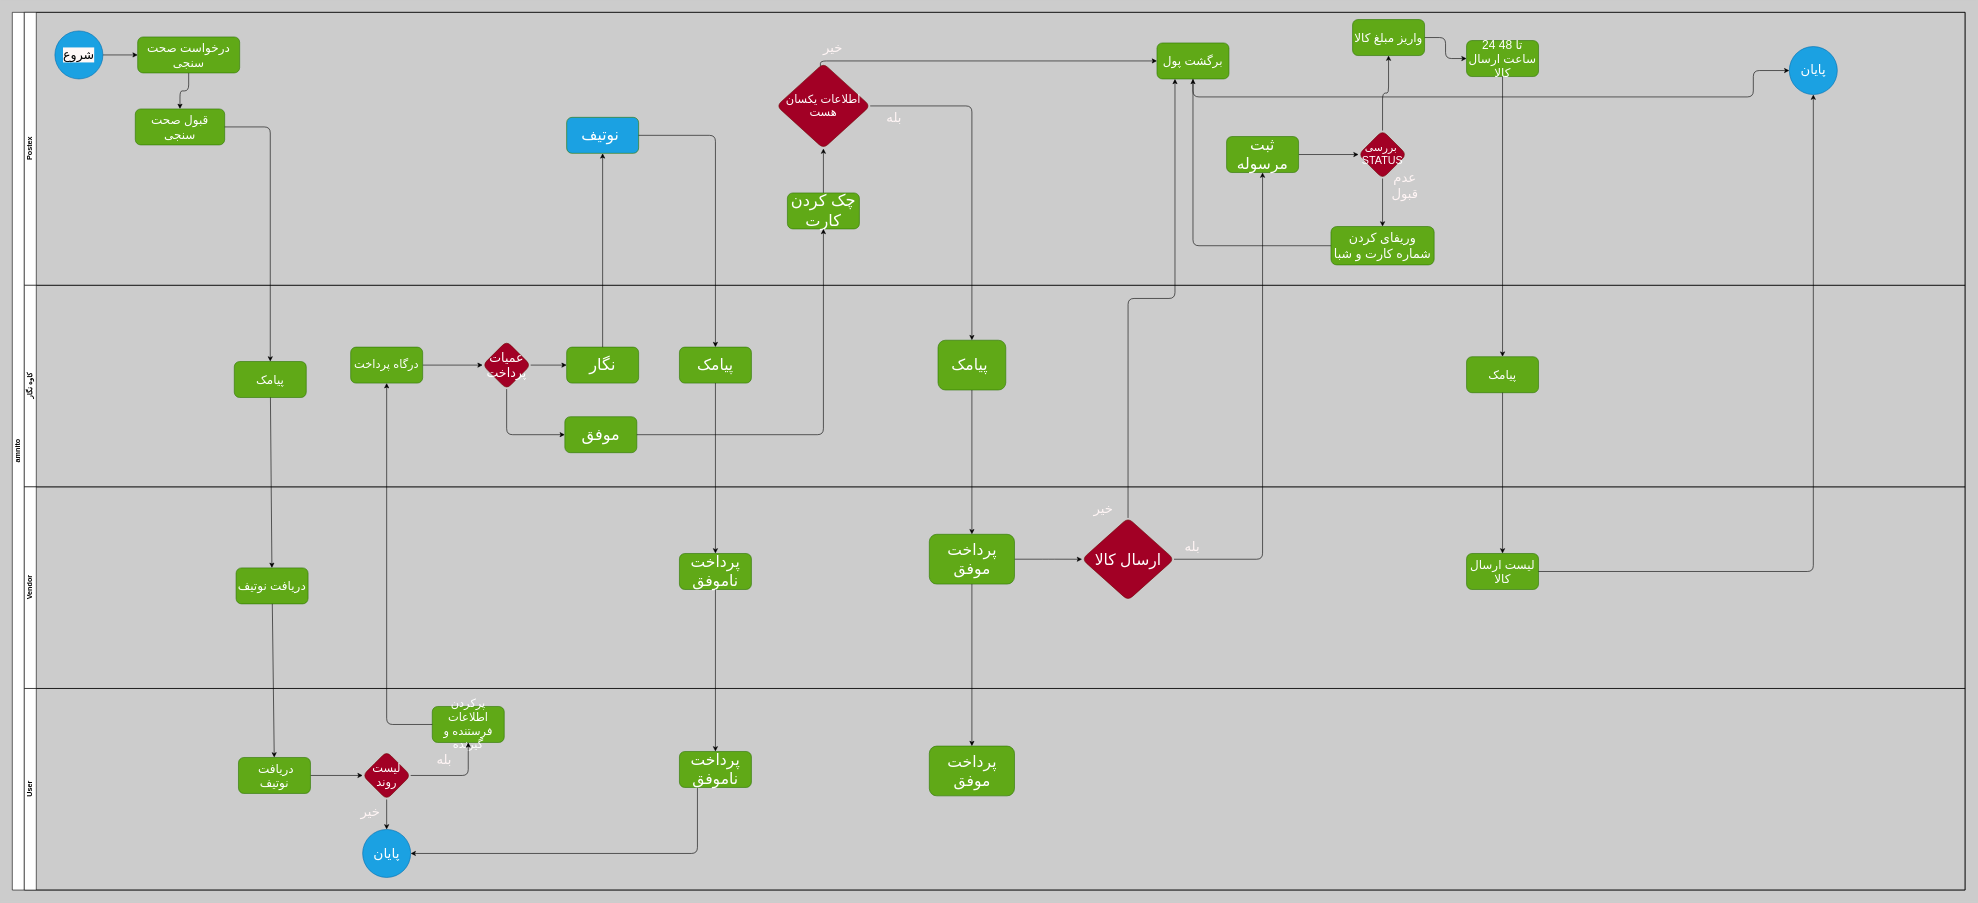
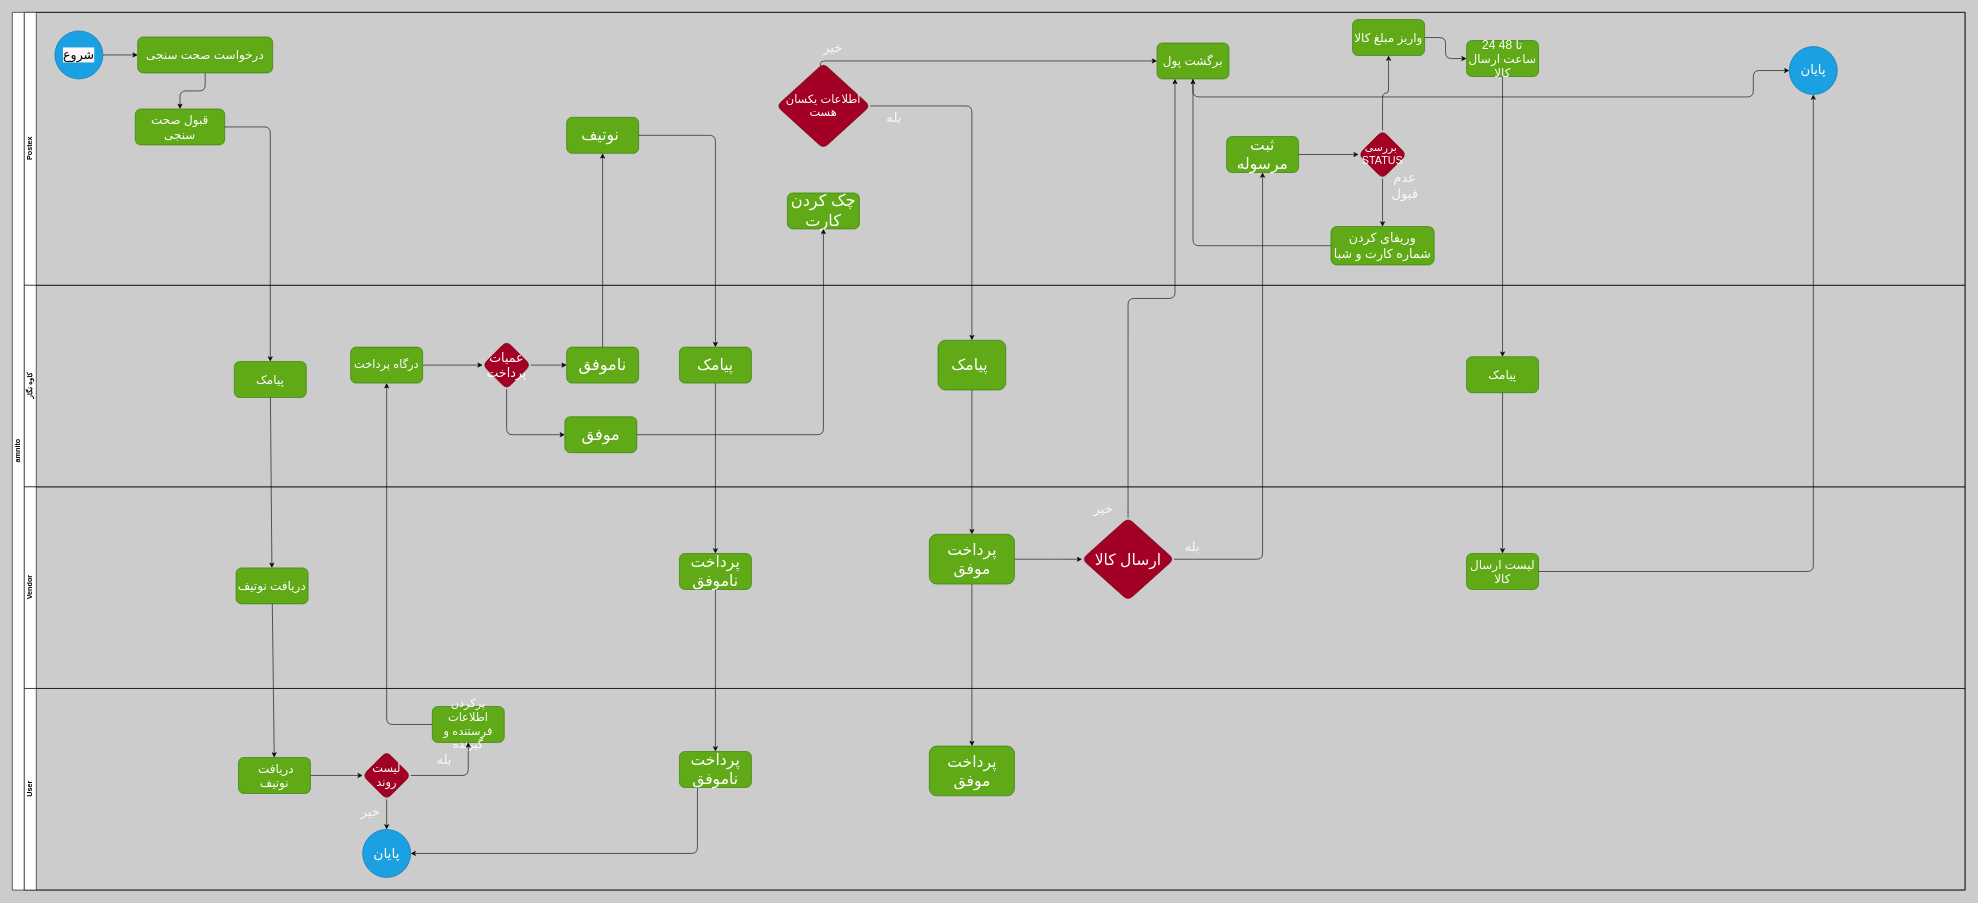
node "درخواست صحت سنجی": size 102x36 -> 135x36
node "نوتیف": fillcolor #1ba1e2 -> #60a917
edge "چک کردن کارت" -> "اطلاعات یکسان هست": removed
node "نگار": label "نگار" -> "ناموفق"
